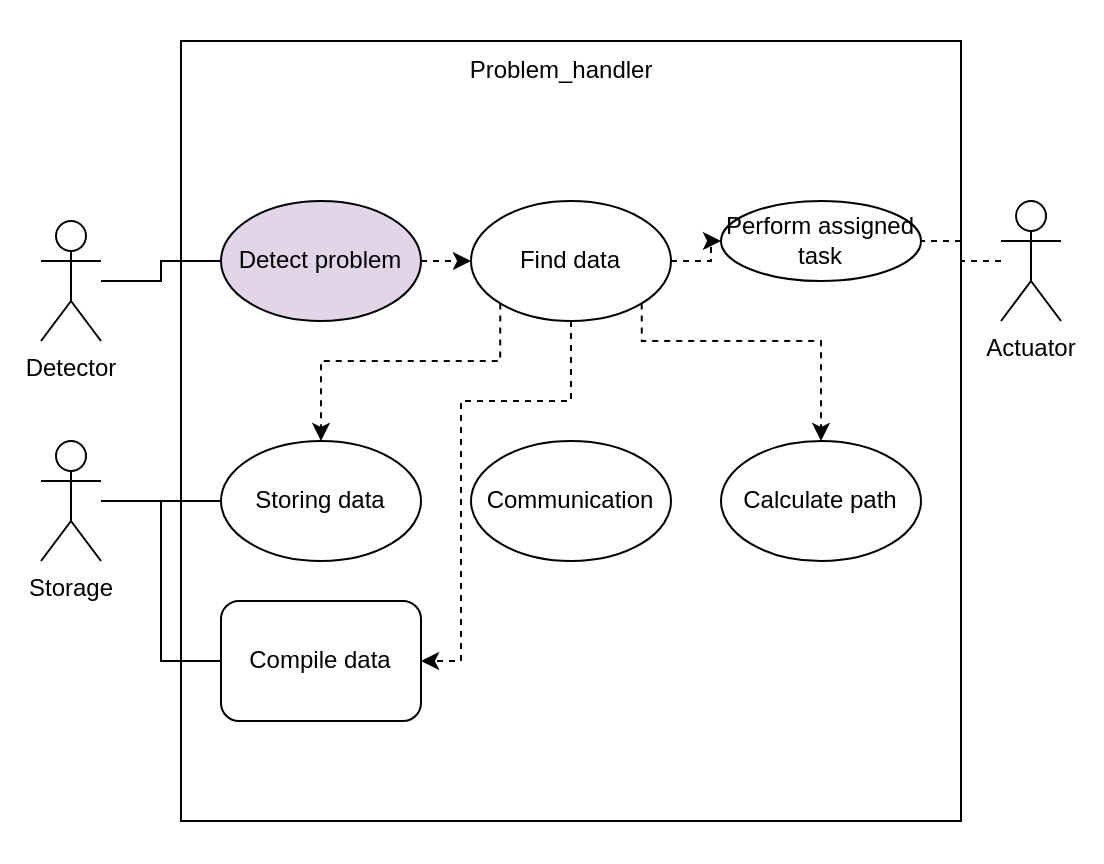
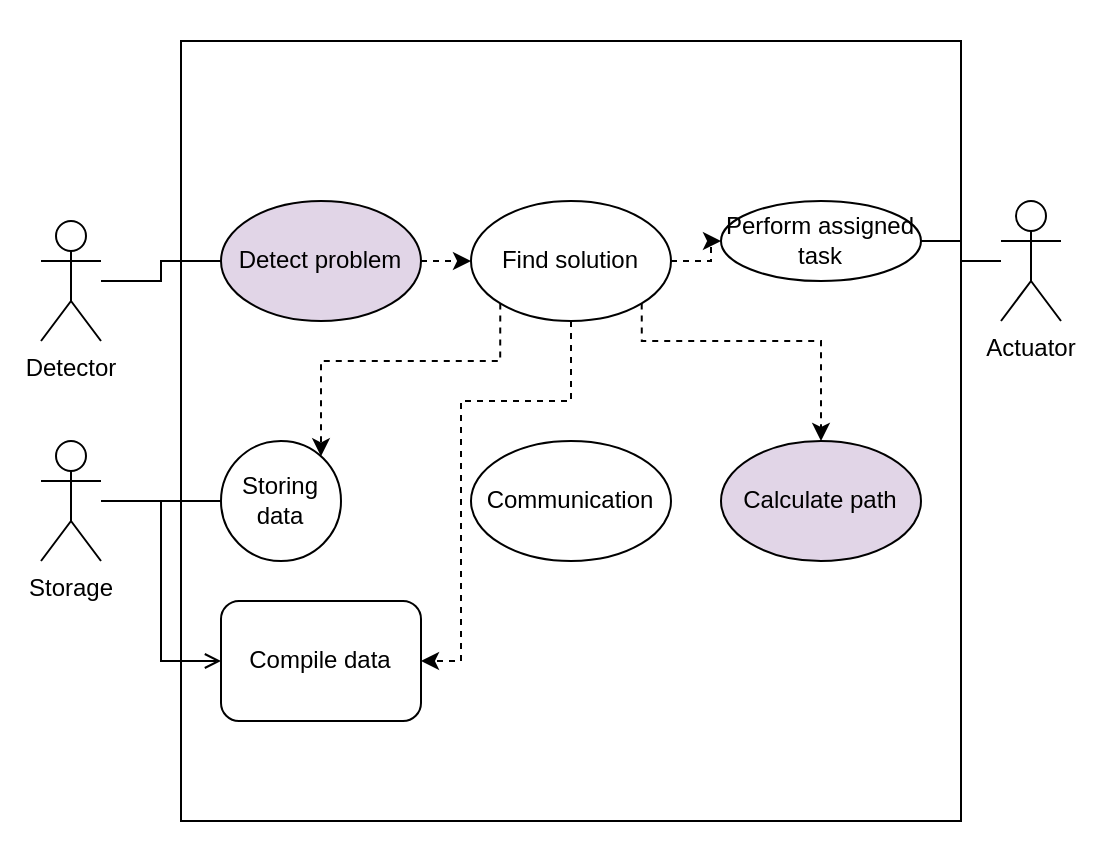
node "Problem_handler": removed
node "Find data": label "Find data" -> "Find solution"
edge "Perform assigned task" -- "Actuator": style dashed -> solid
node "Storing data": size 200x120 -> 120x120
node "Calculate path": fillcolor #ffffff -> #e1d5e7
edge "Storage" -- "Compile data": arrowhead none -> open
